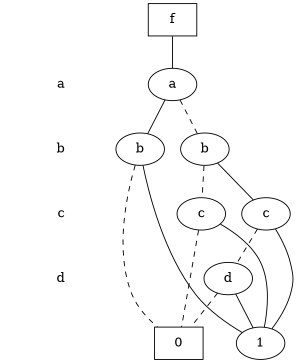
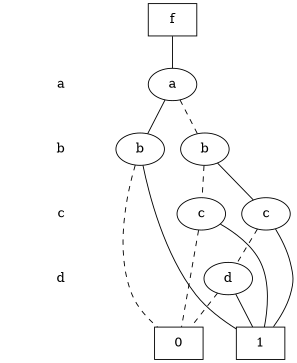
node "1": shape ellipse -> box
